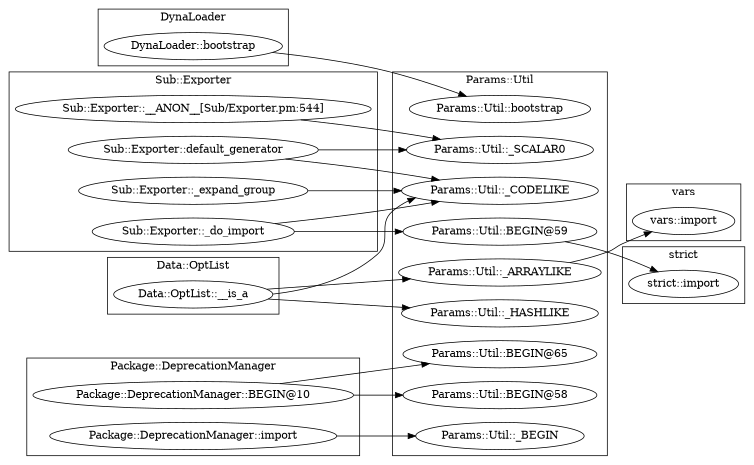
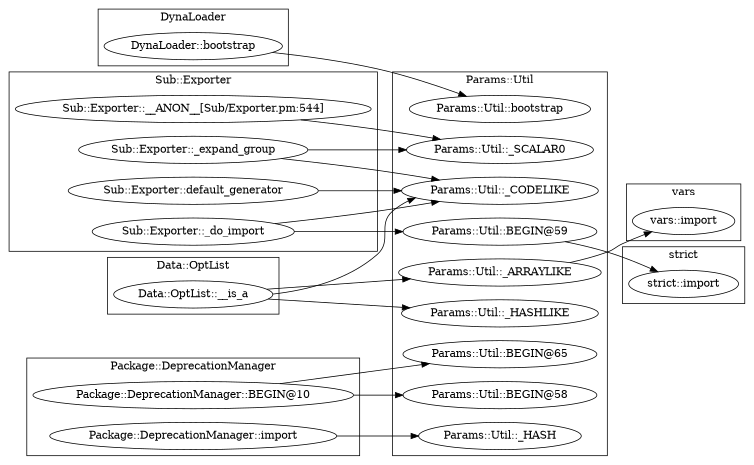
edge "Sub::Exporter::default_generator" -> "Params::Util::_SCALAR0": now "Sub::Exporter::_expand_group" -> "Params::Util::_SCALAR0"
node "Params::Util::_BEGIN": label "Params::Util::_BEGIN" -> "Params::Util::_HASH"
